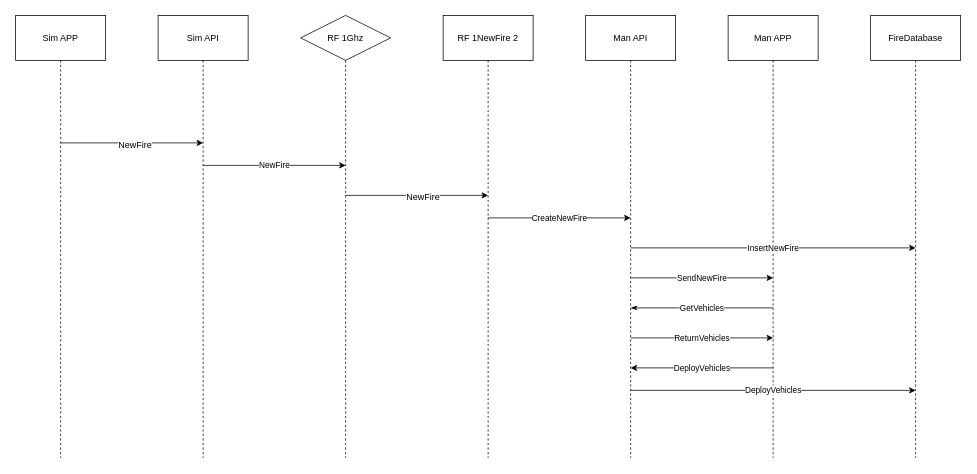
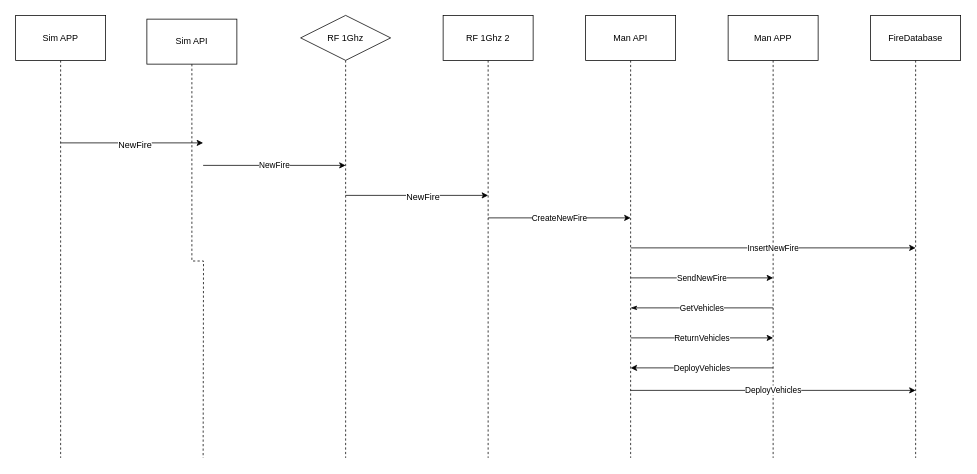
node "Sim API": moved (203, 38) -> (192, 42)
node "RF 1NewFire 2": label "RF 1NewFire 2" -> "RF 1Ghz 2"
